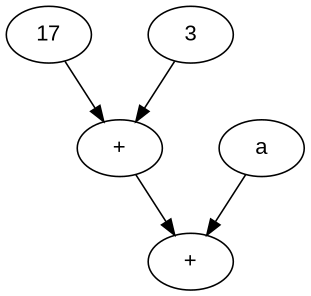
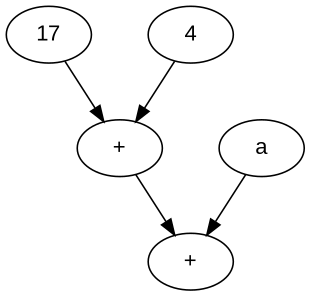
node "3": label "3" -> "4"
